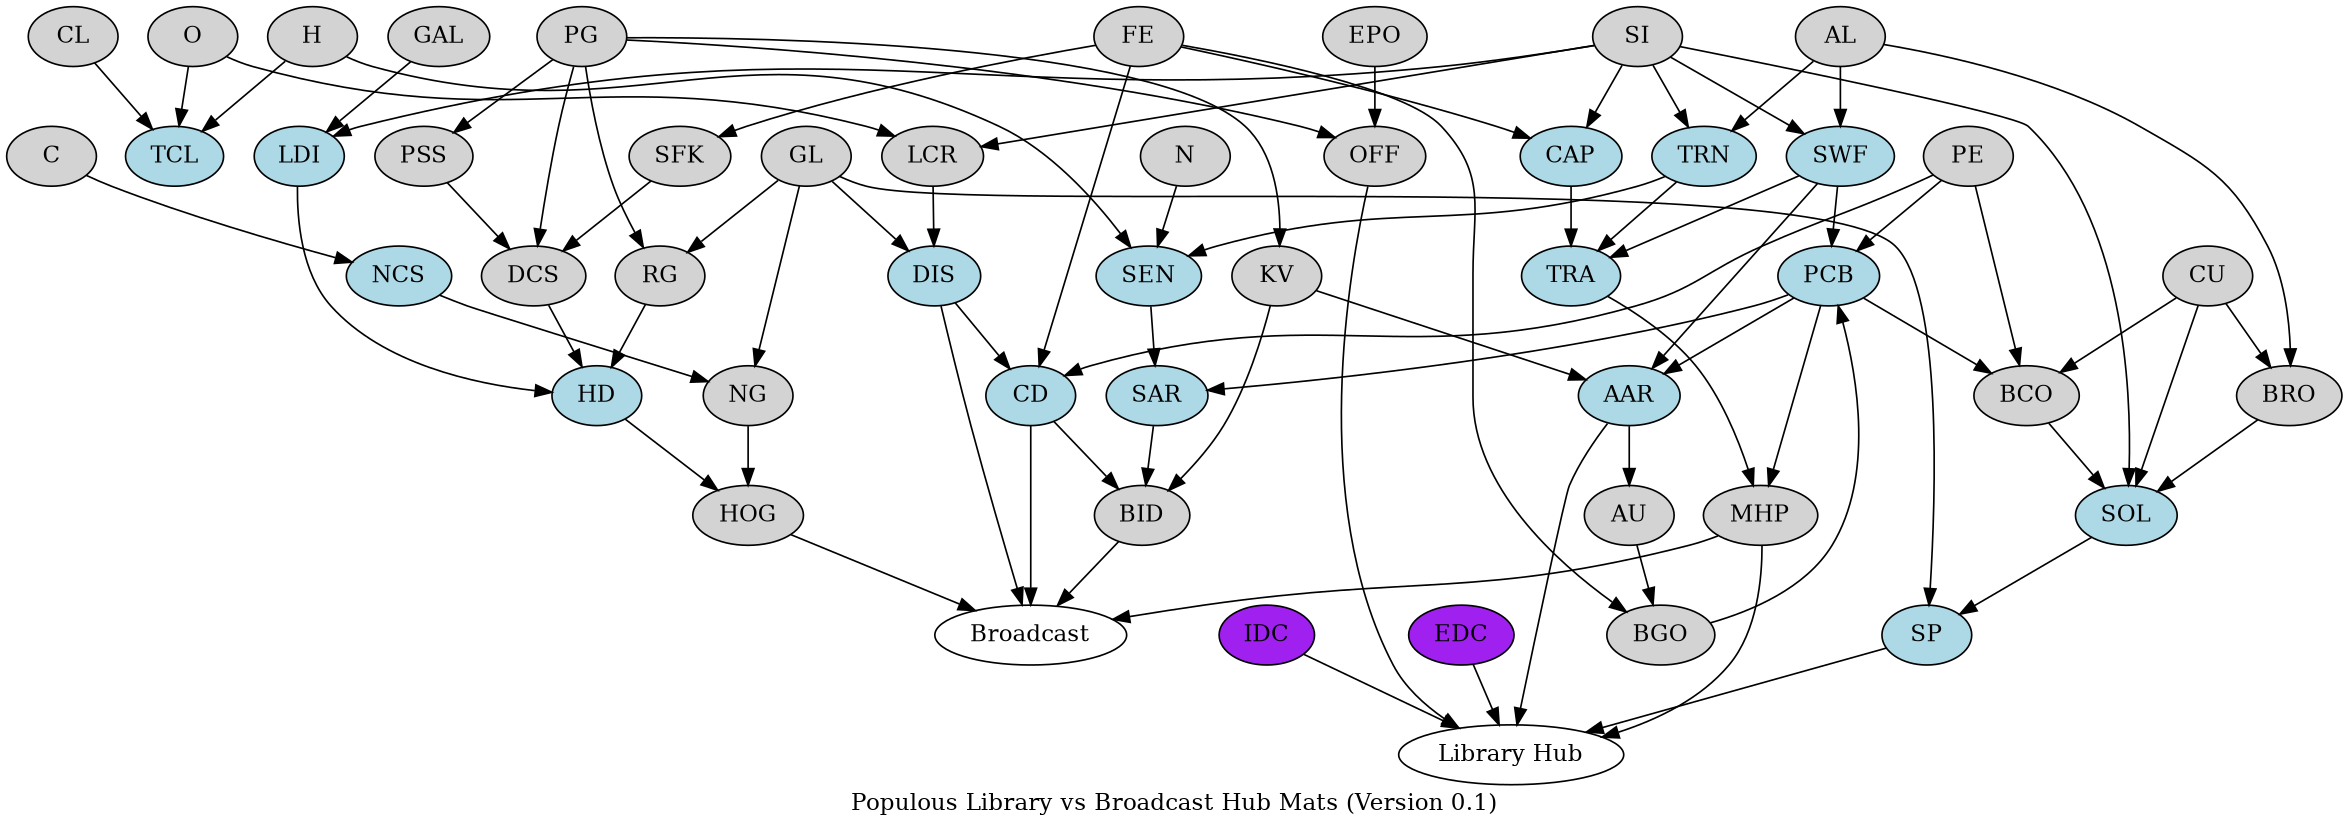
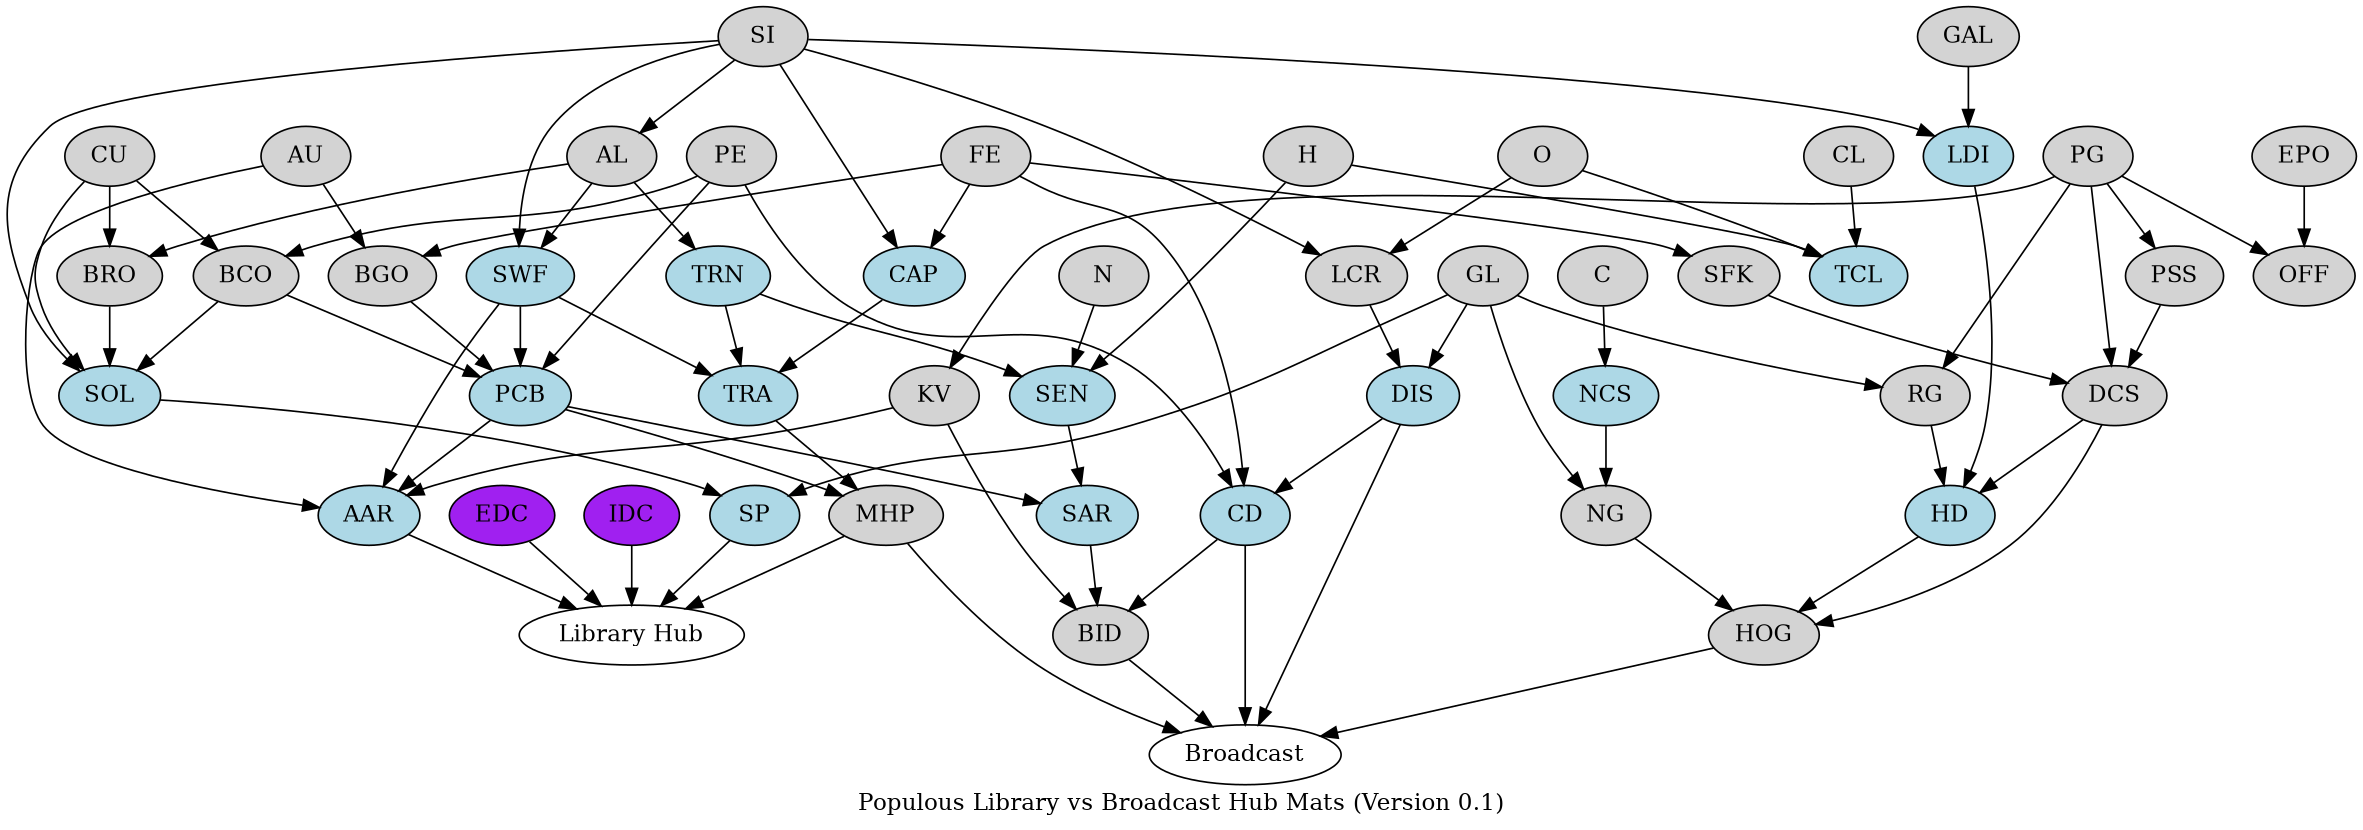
edge "SI" -> "TRN": now "SI" -> "AL"
edge "PCB" -> "BCO": reversed
edge "AAR" -> "AU": reversed
edge "OFF" -> "Library Hub": removed
edge "DCS" -> "HOG": added
